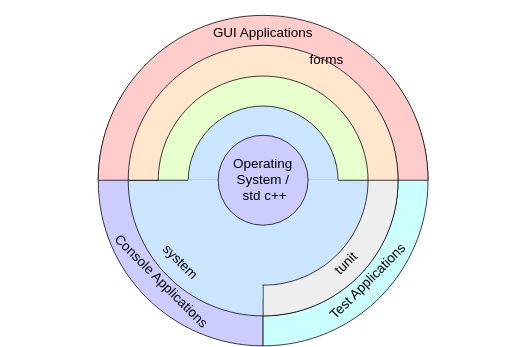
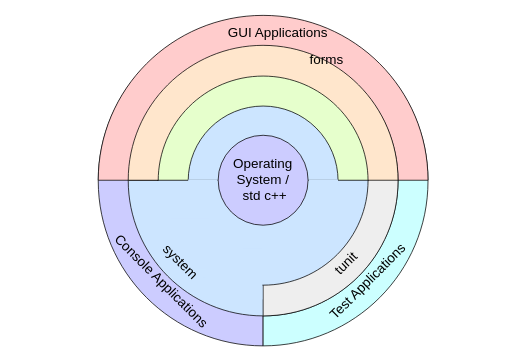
node "GUI Applications": moved (263, 33) -> (278, 33)
